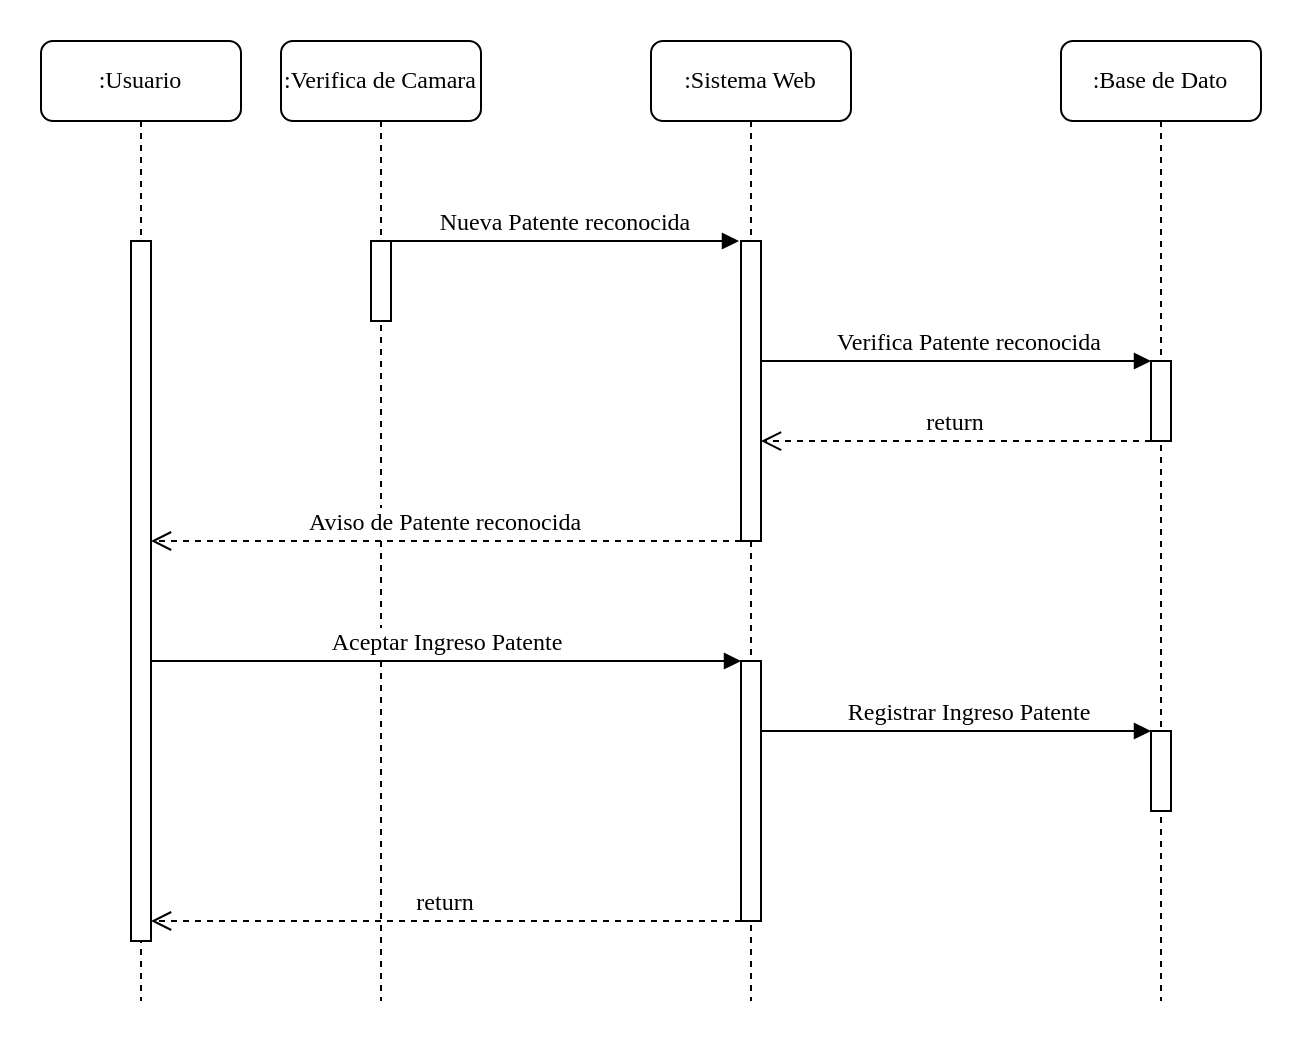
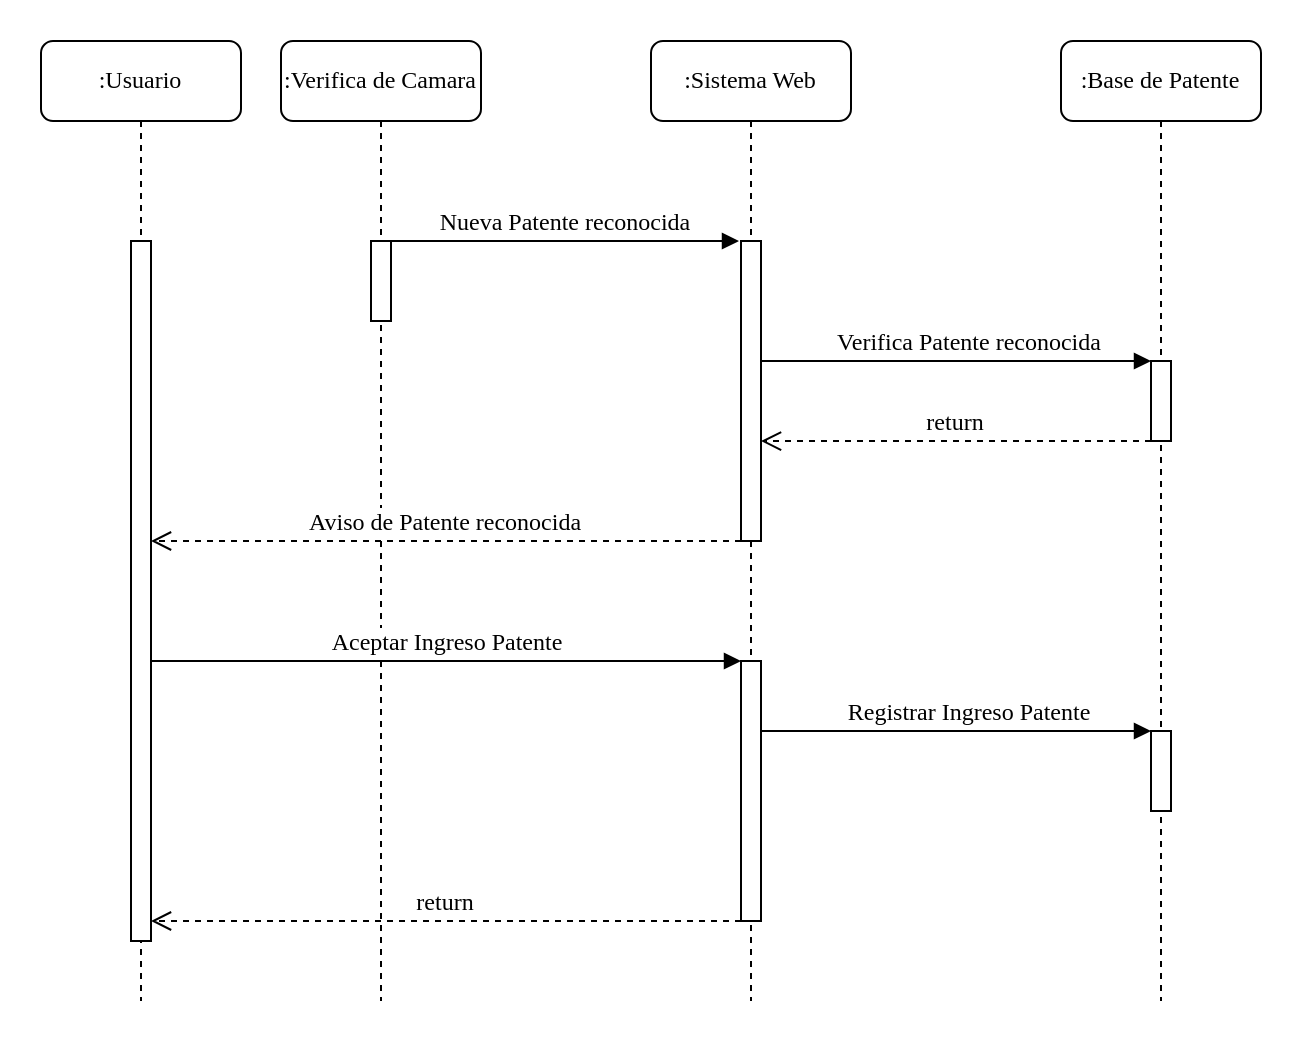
node ":Base de Dato": label ":Base de Dato" -> ":Base de Patente"
